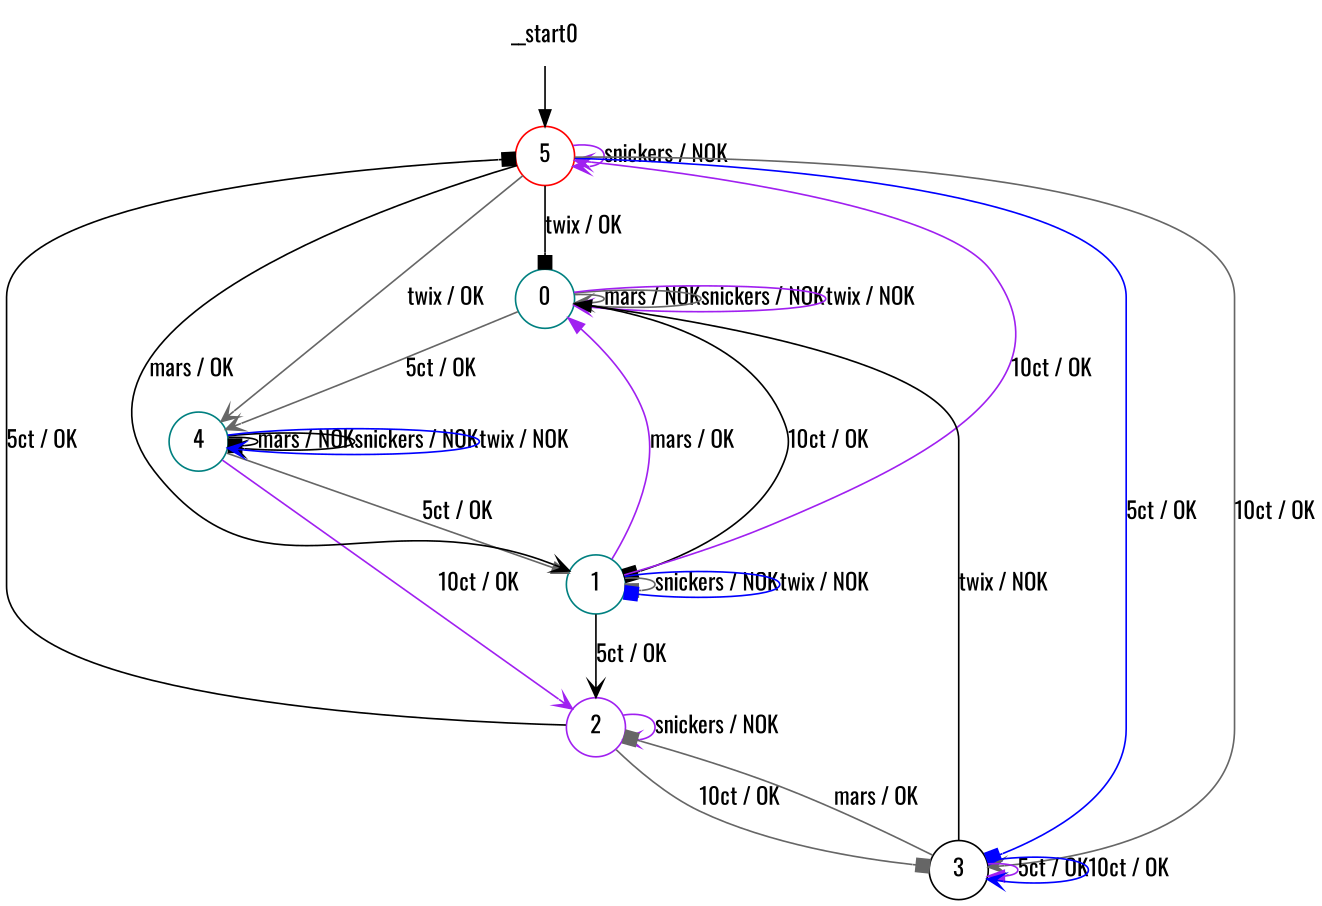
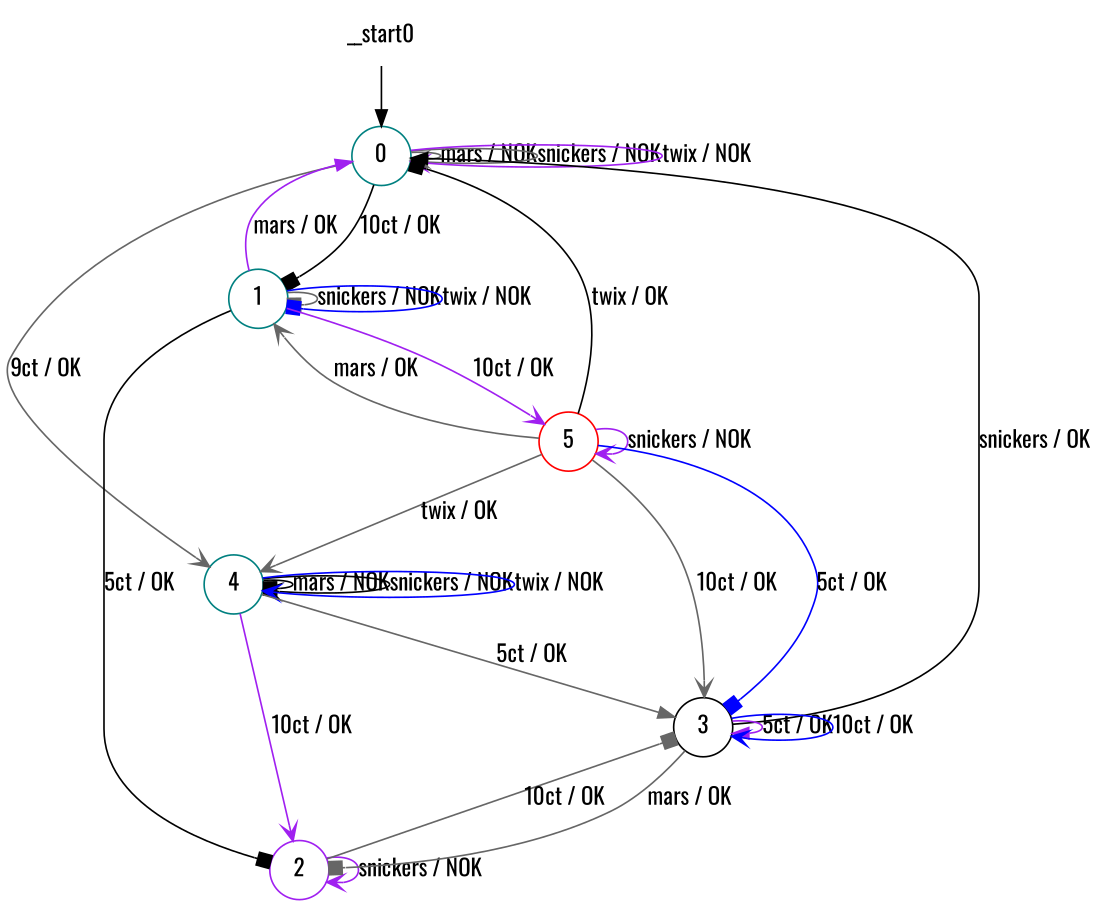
edge "__start0" -> "5": now "__start0" -> "0"
edge "0" -> "4": label "5ct / OK" -> "9ct / OK"
edge "5" -> "1": color black -> gray40
edge "2" -> "5": removed, label "5ct / OK"
edge "4" -> "1": now "4" -> "3"
edge "3" -> "0": label "twix / NOK" -> "snickers / OK"
edge "1" -> "2": arrowhead vee -> box
